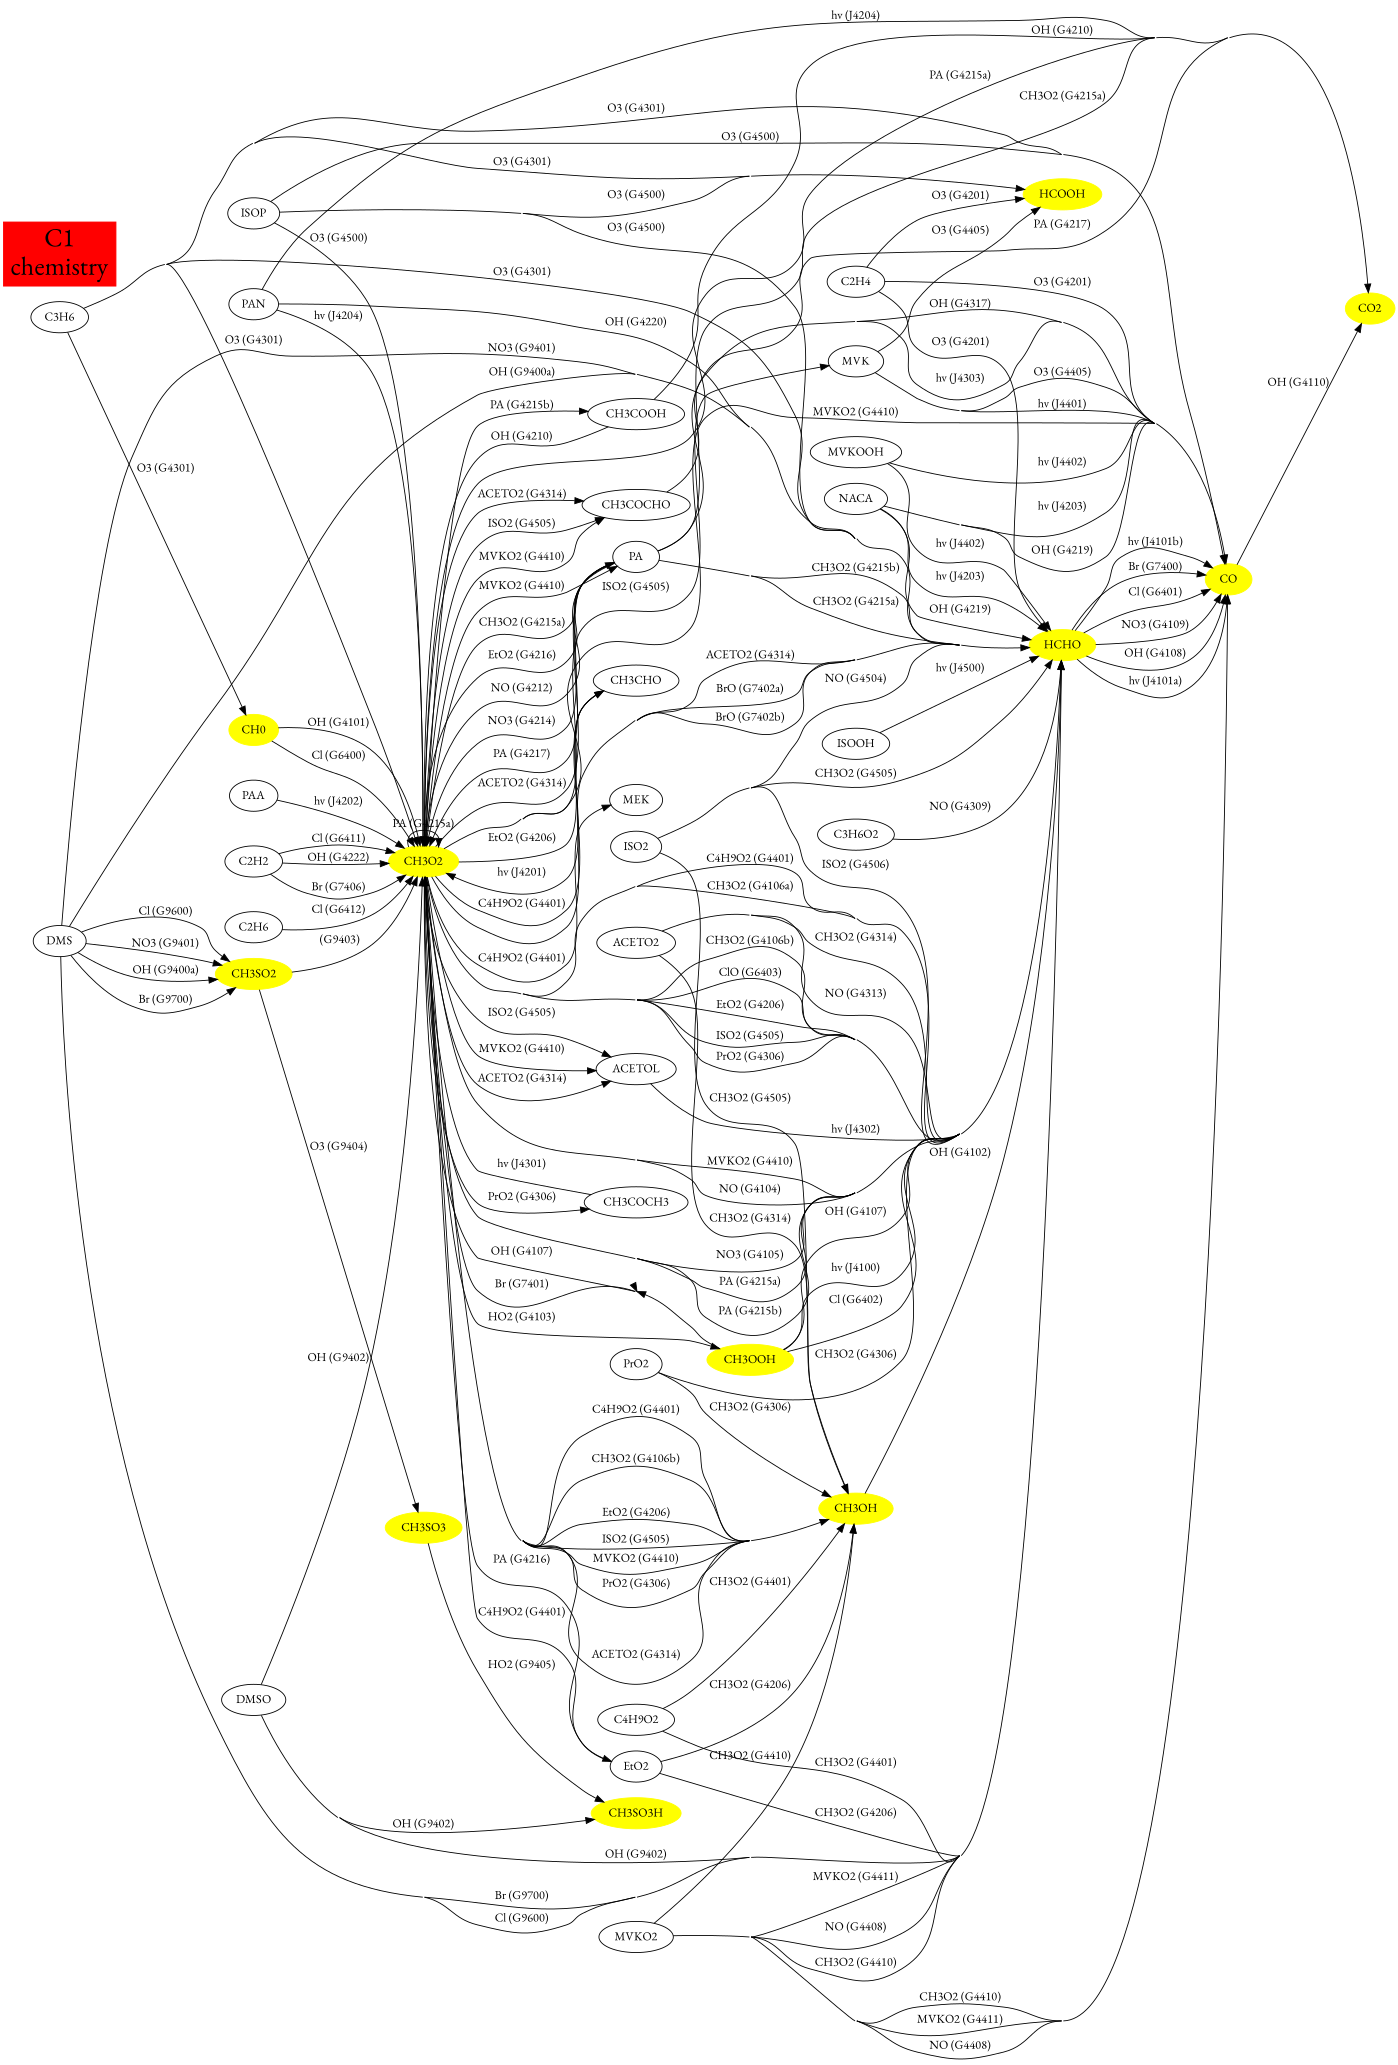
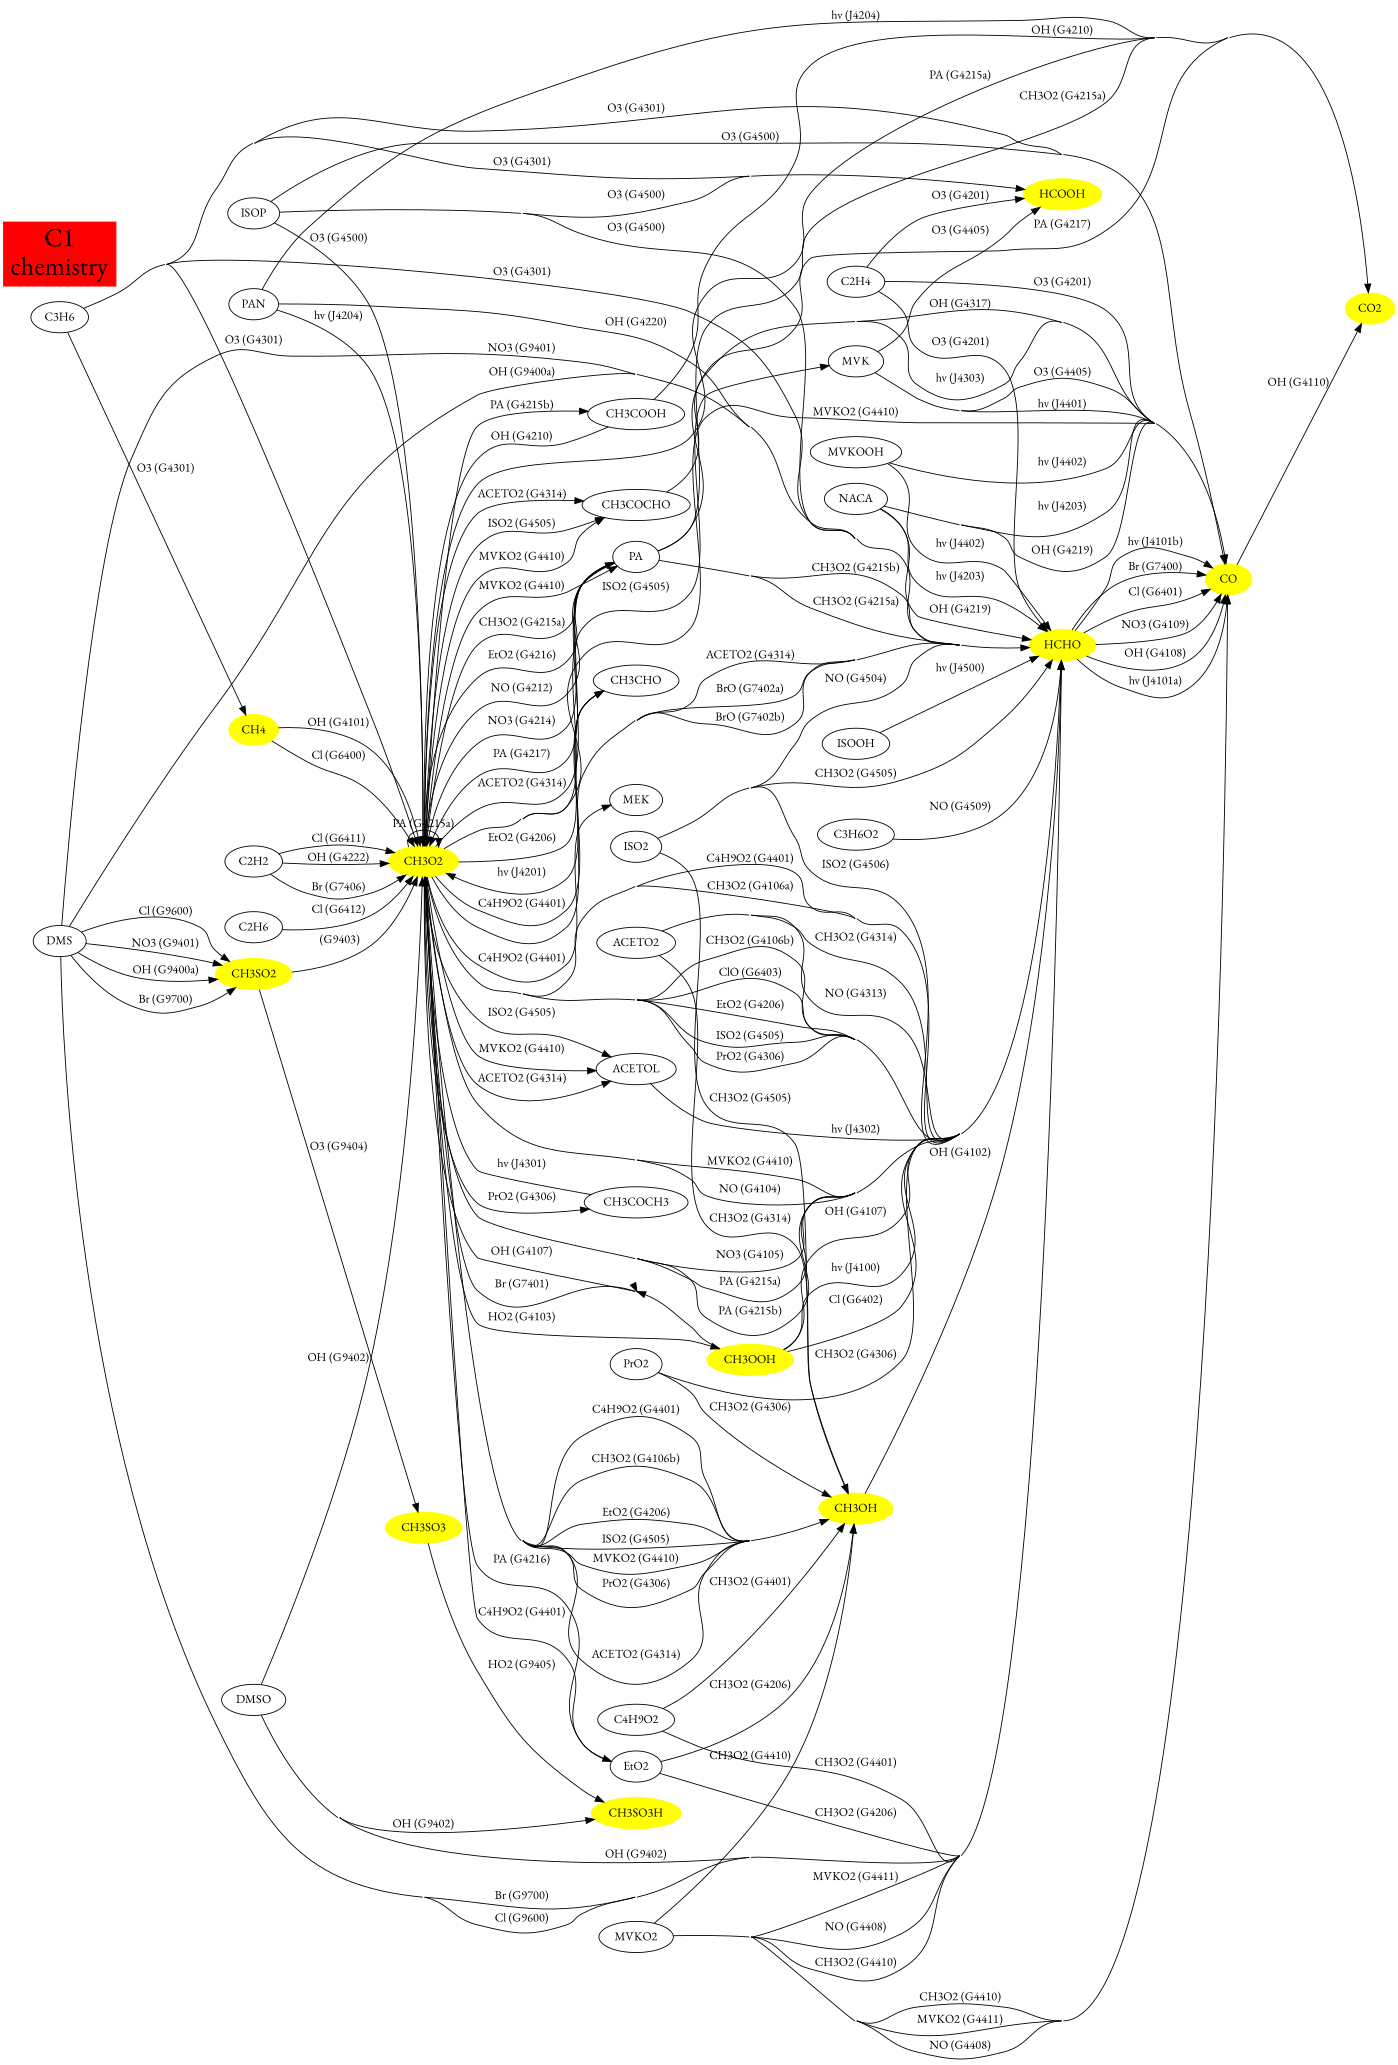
node "CH0": label "CH0" -> "CH4"
node "PAA": removed
edge "C3H6O2" -> "HCHO": label "NO (G4309)" -> "NO (G4509)"
